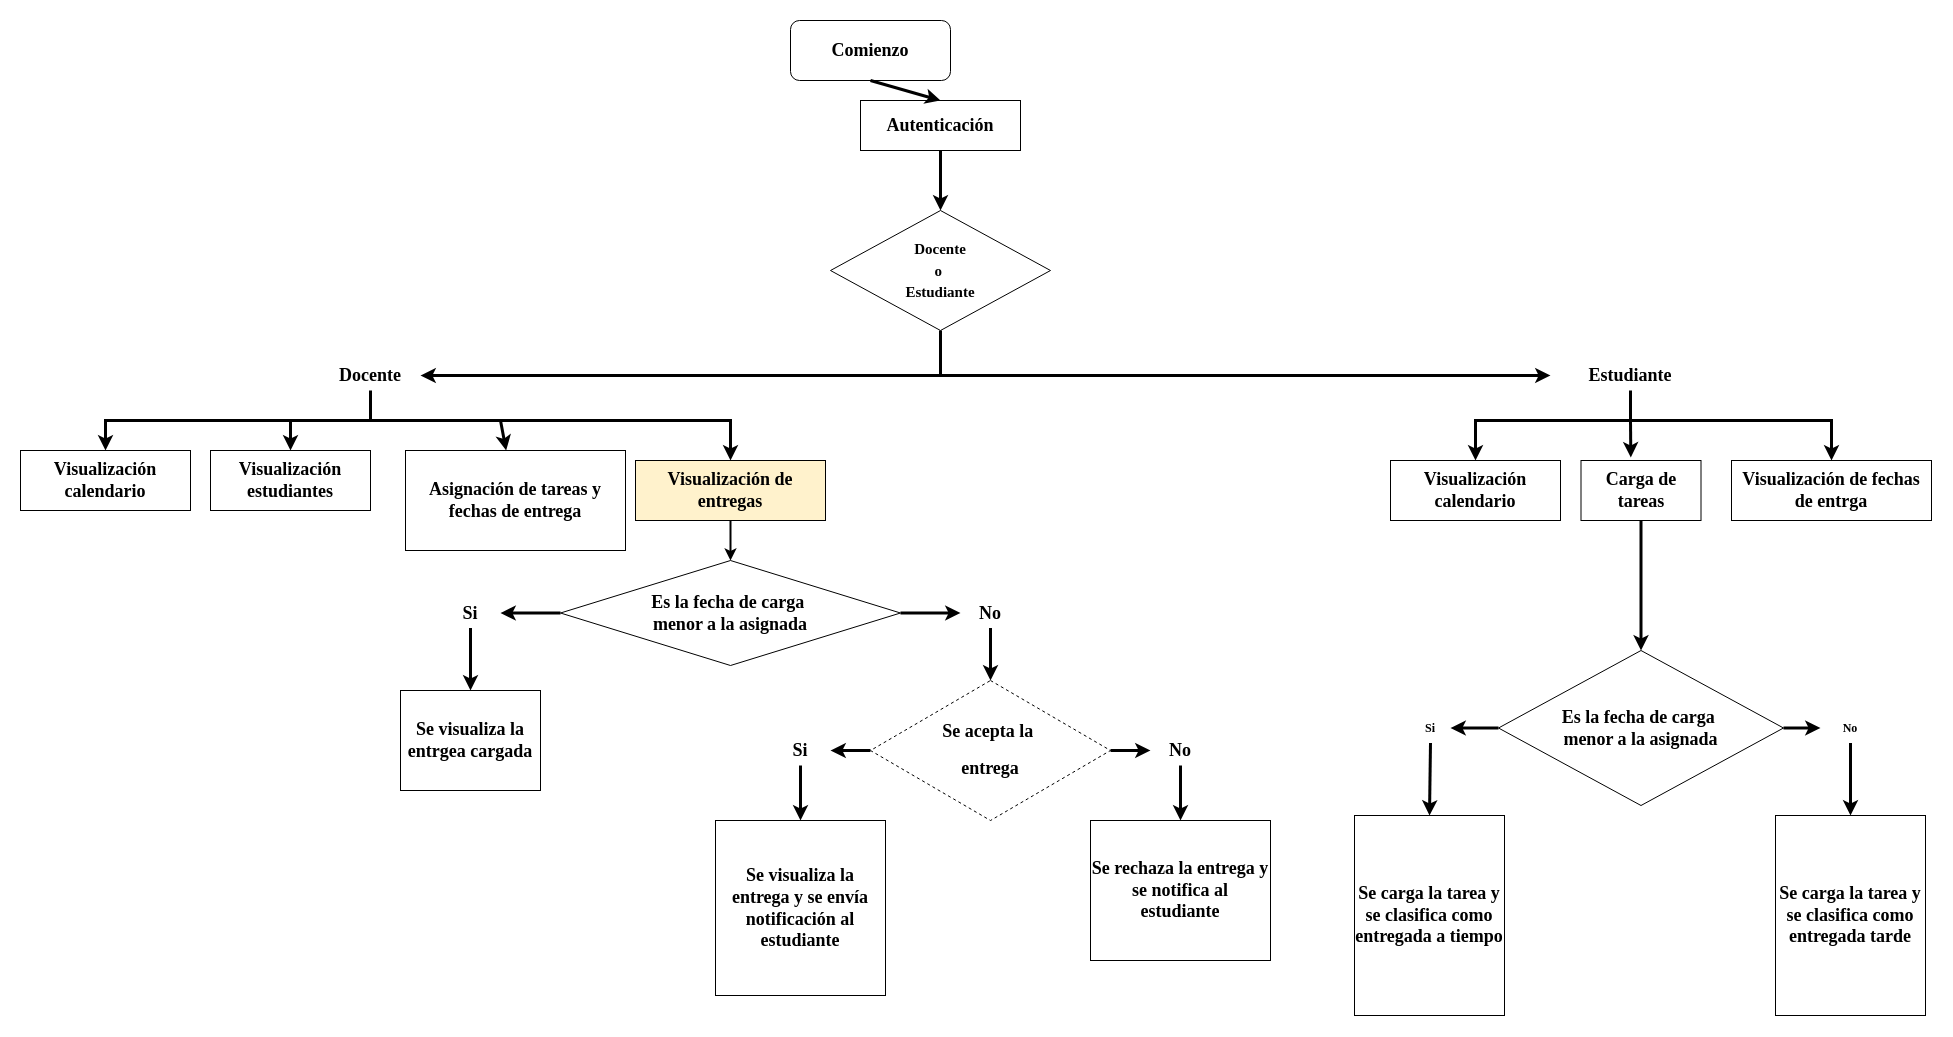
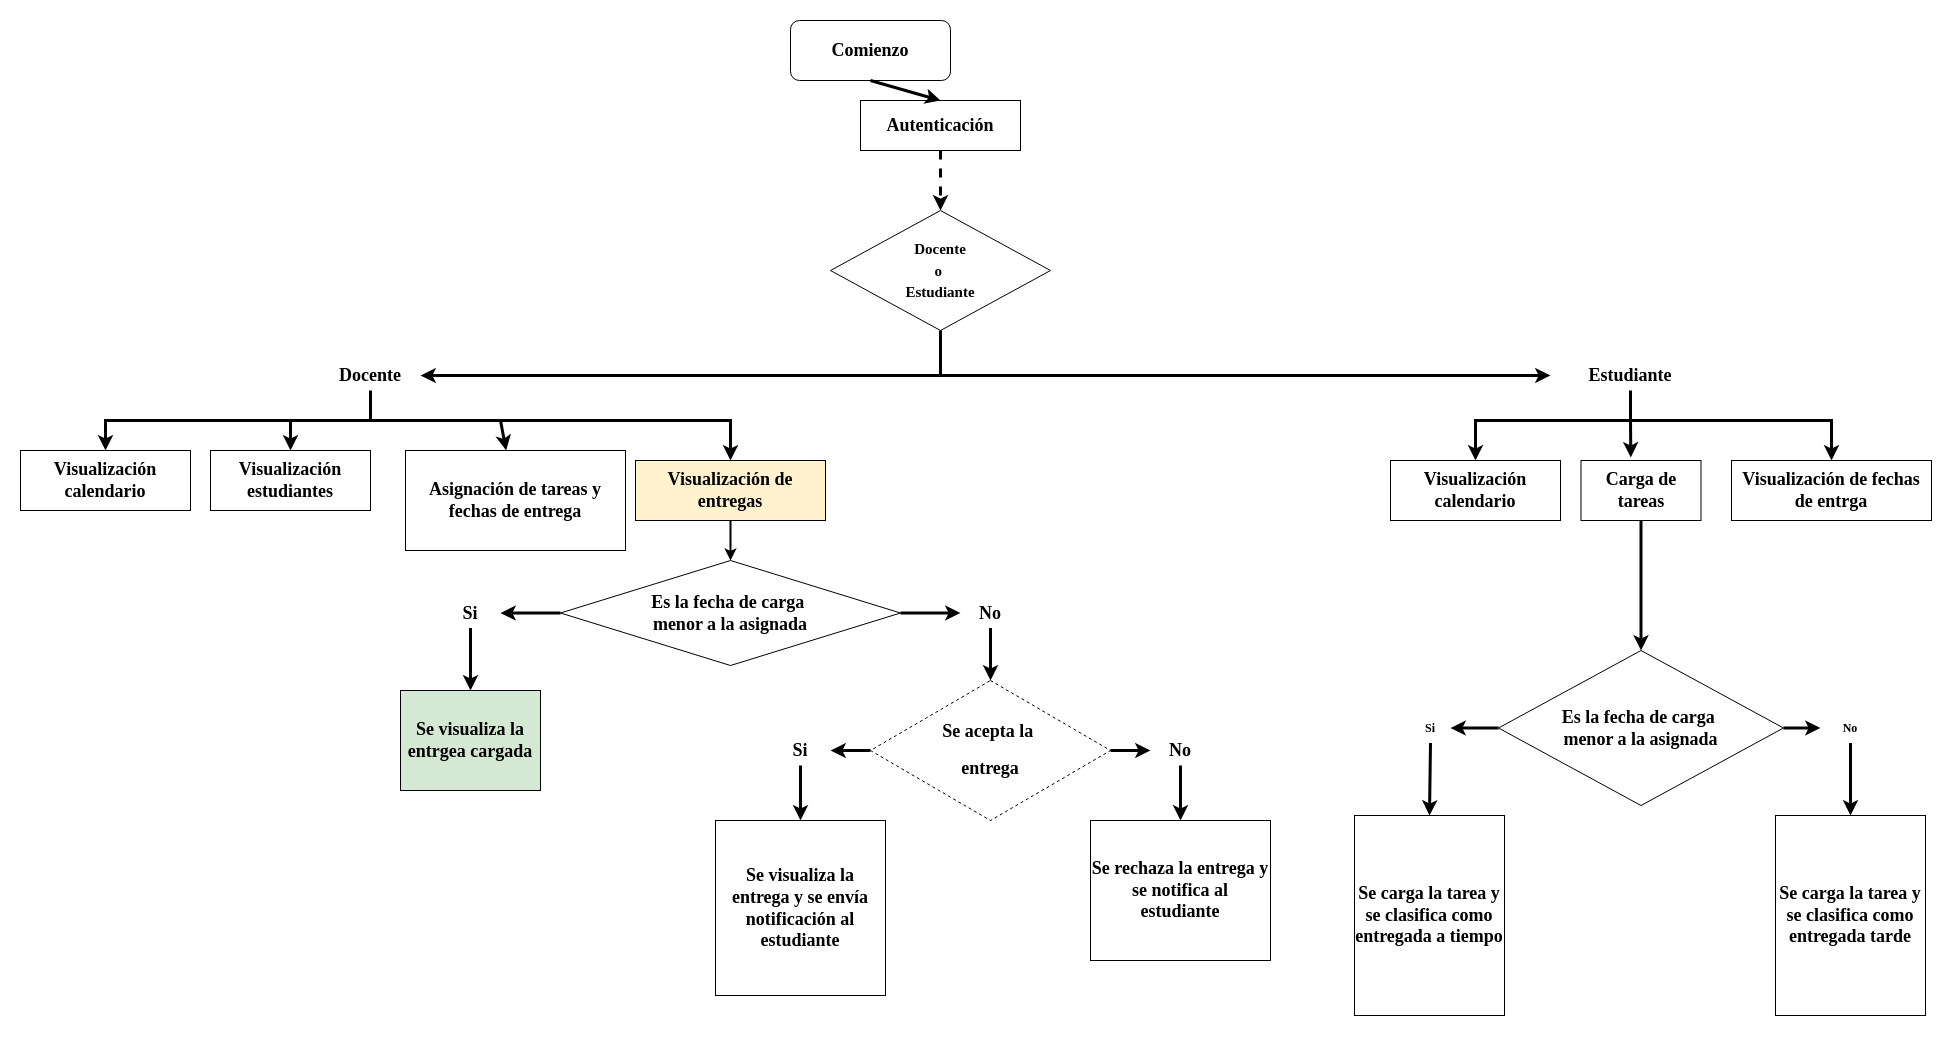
edge "Autenticación" -> "Docente o Estudiante": style solid -> dashed
node "Se visualiza la entrgea cargada": fillcolor #ffffff -> #d5e8d4
